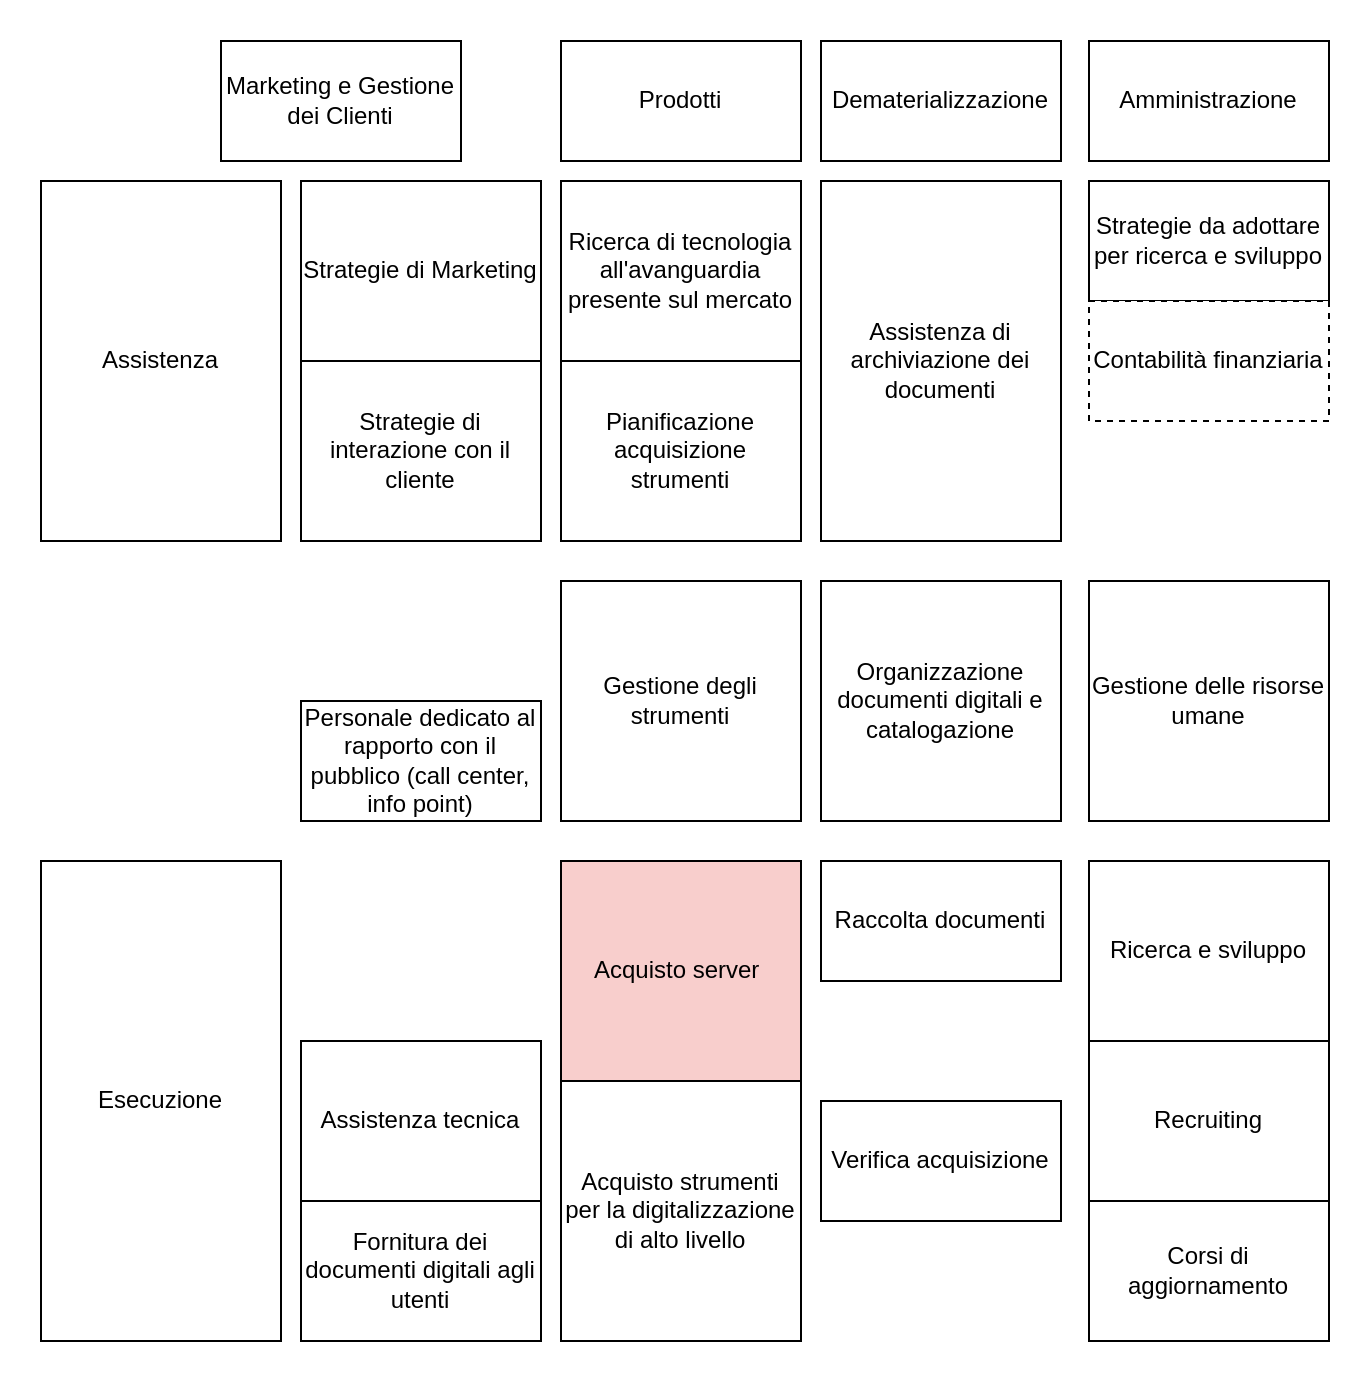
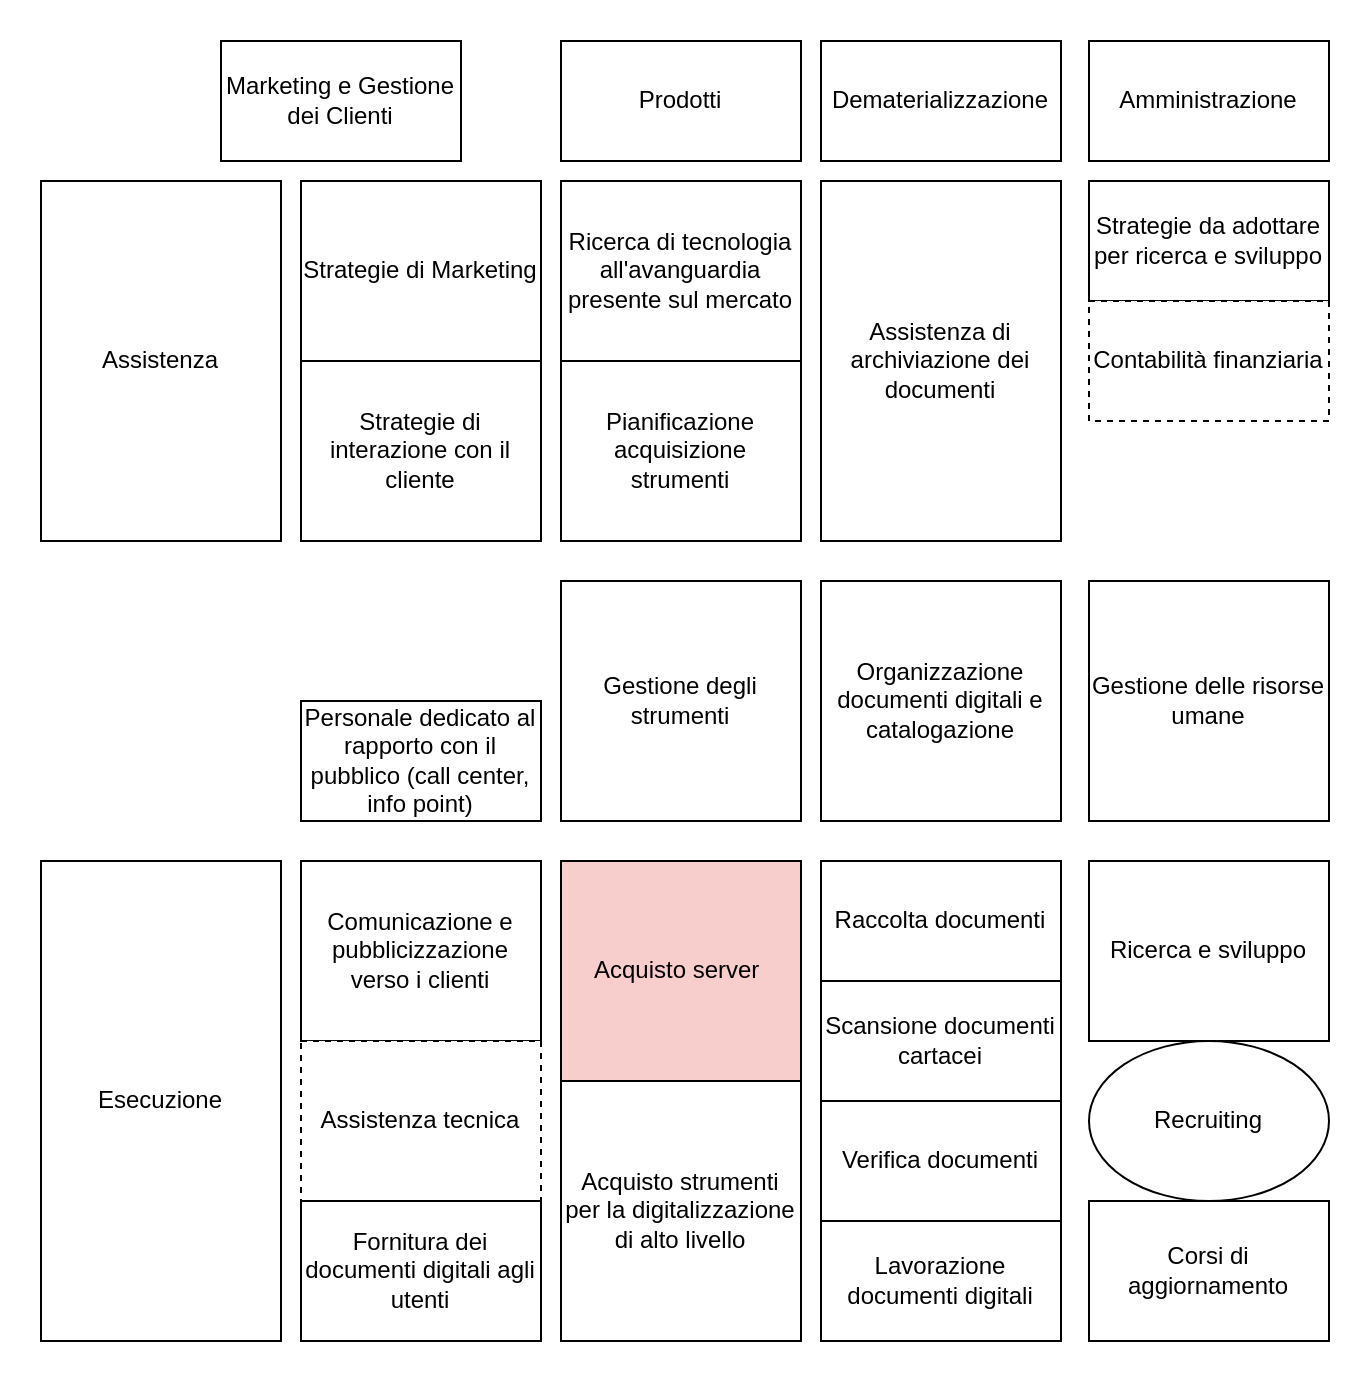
node "Comunicazione e pubblicizzazione verso i clienti": added
node "Scansione documenti cartacei": added
node "Assistenza tecnica": style solid -> dashed
node "Recruiting": shape rectangle -> ellipse
node "Verifica acquisizione": label "Verifica acquisizione" -> "Verifica documenti"
node "Lavorazione documenti digitali": added
